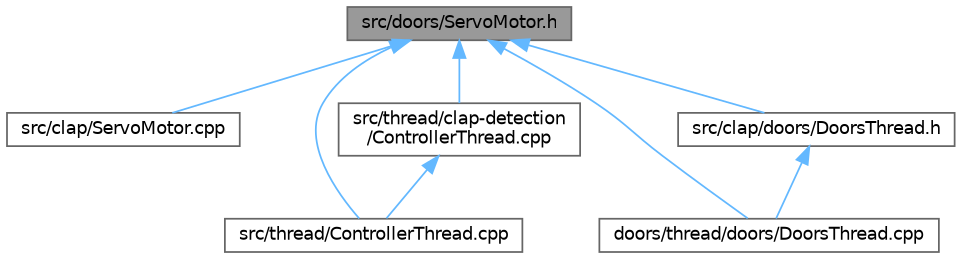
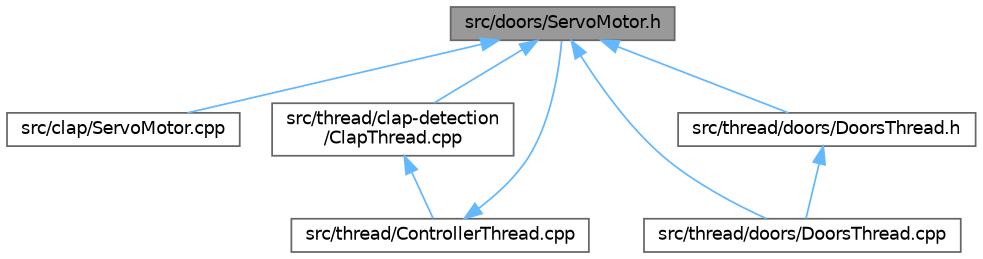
edge "src/thread/ControllerThread.cpp" -> "src/doors/ServoMotor.h": reversed
node "src/thread/clap-detection /ControllerThread.cpp": label "src/thread/clap-detection /ControllerThread.cpp" -> "src/thread/clap-detection /ClapThread.cpp"
node "src/clap/doors/DoorsThread.h": label "src/clap/doors/DoorsThread.h" -> "src/thread/doors/DoorsThread.h"
node "doors/thread/doors/DoorsThread.cpp": label "doors/thread/doors/DoorsThread.cpp" -> "src/thread/doors/DoorsThread.cpp"
